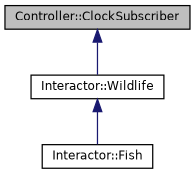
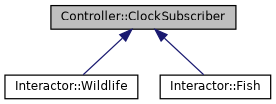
edge "Interactor::Fish" -> "Interactor::Wildlife": now "Interactor::Fish" -> "Controller::ClockSubscriber"
